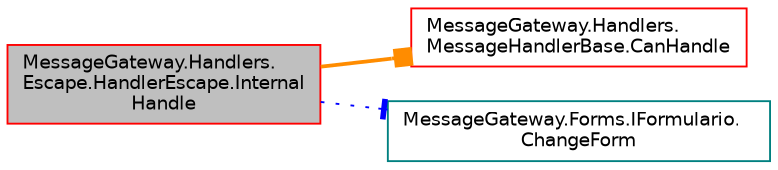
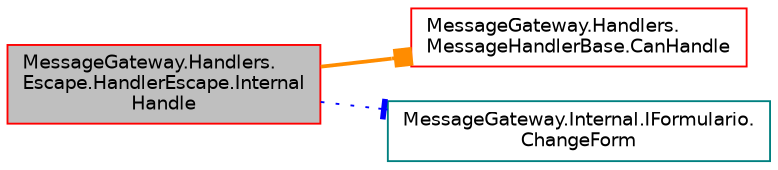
node "MessageGateway.Forms.IFormulario. ChangeForm": label "MessageGateway.Forms.IFormulario. ChangeForm" -> "MessageGateway.Internal.IFormulario. ChangeForm"
